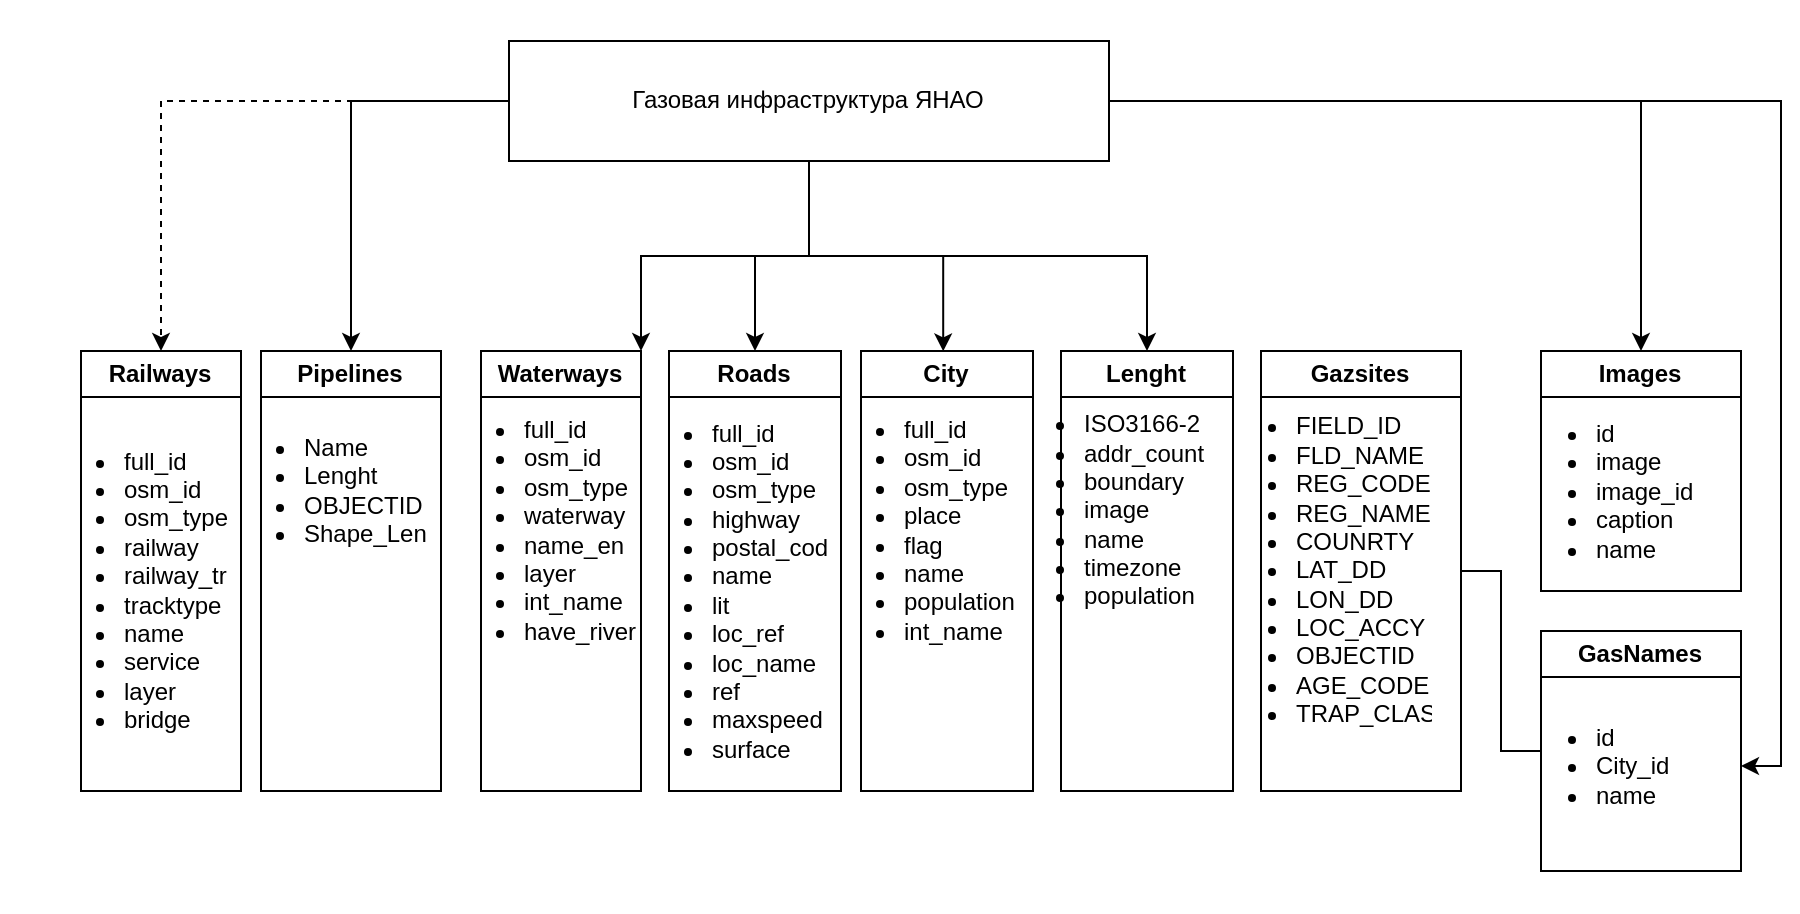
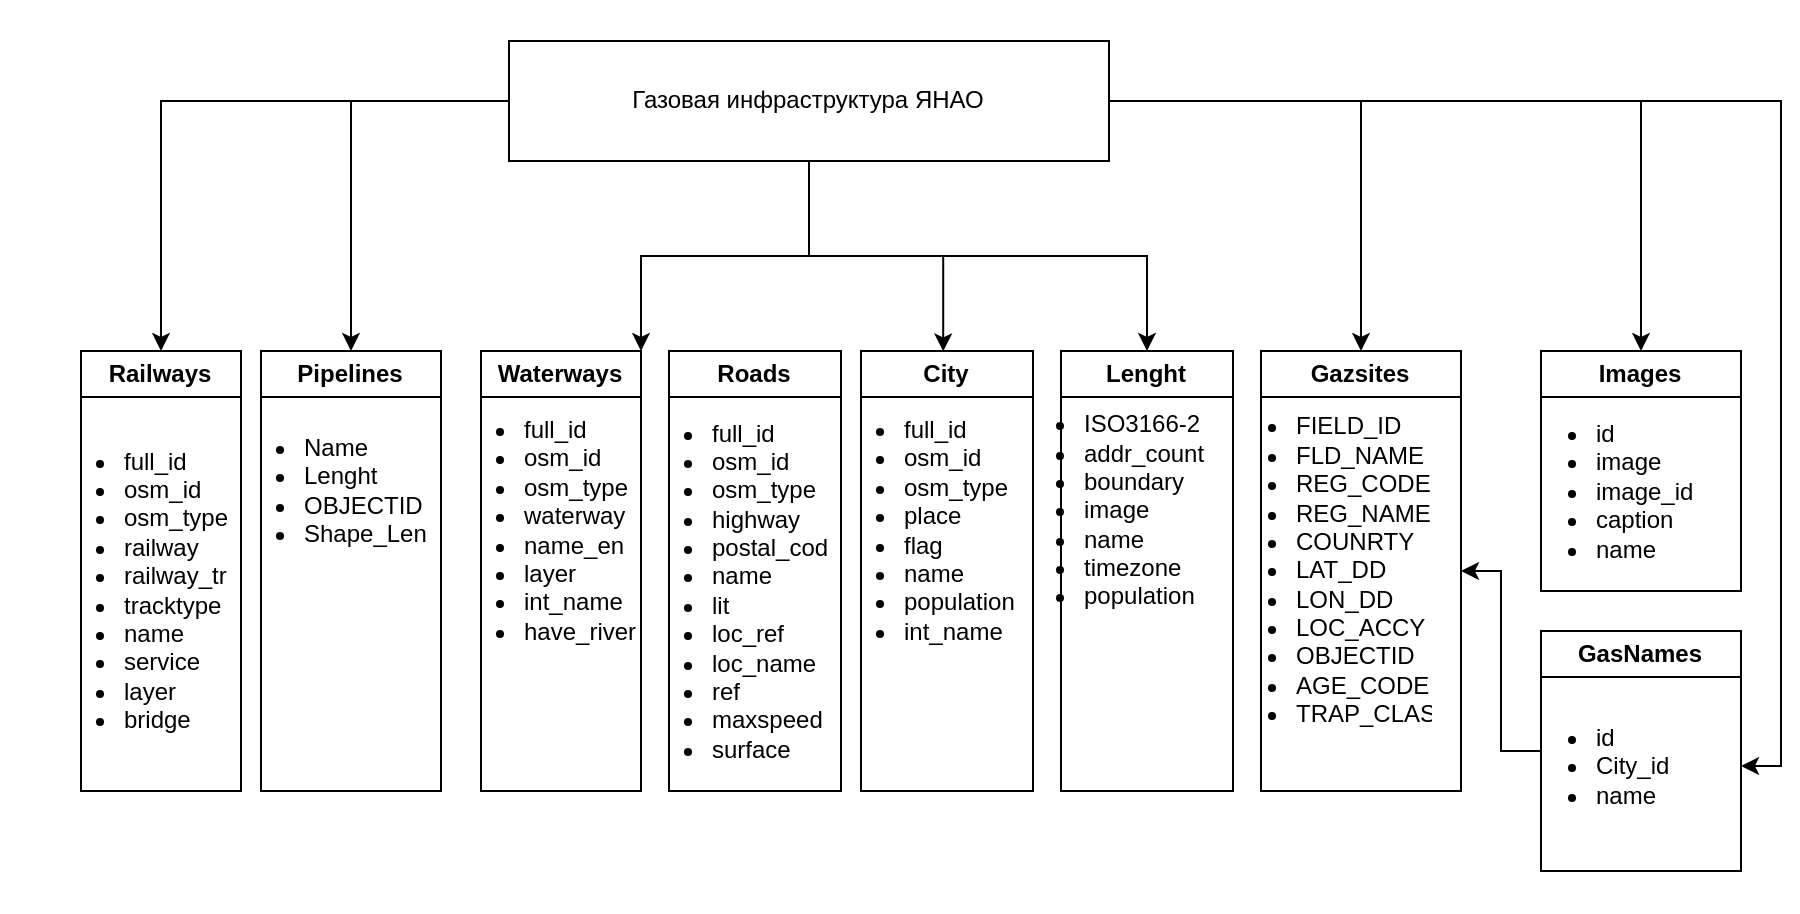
edge "Газовая инфраструктура ЯНАО" -> "Railways": style dashed -> solid
edge "Газовая инфраструктура ЯНАО" -> "Gazsites": added
edge "Газовая инфраструктура ЯНАО" -> "Roads": removed
edge "Gazsites" -- "GasNames": arrowhead none -> classic
